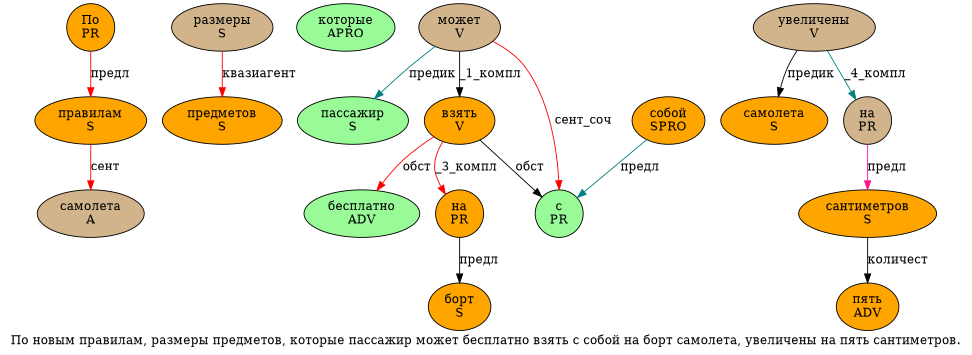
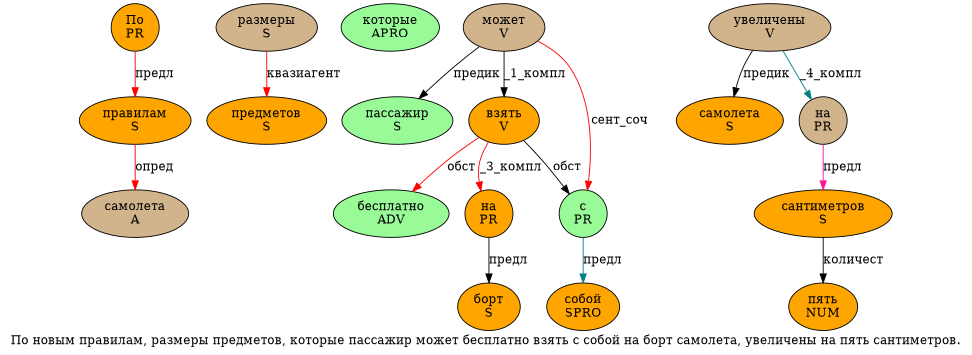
edge "может V" -> "пассажир S": color teal -> black
edge "собой SPRO" -> "с PR": reversed
edge "правилам S" -> "самолета A": label "сент" -> "опред"
node "пять ADV": label "пять ADV" -> "пять NUM"
